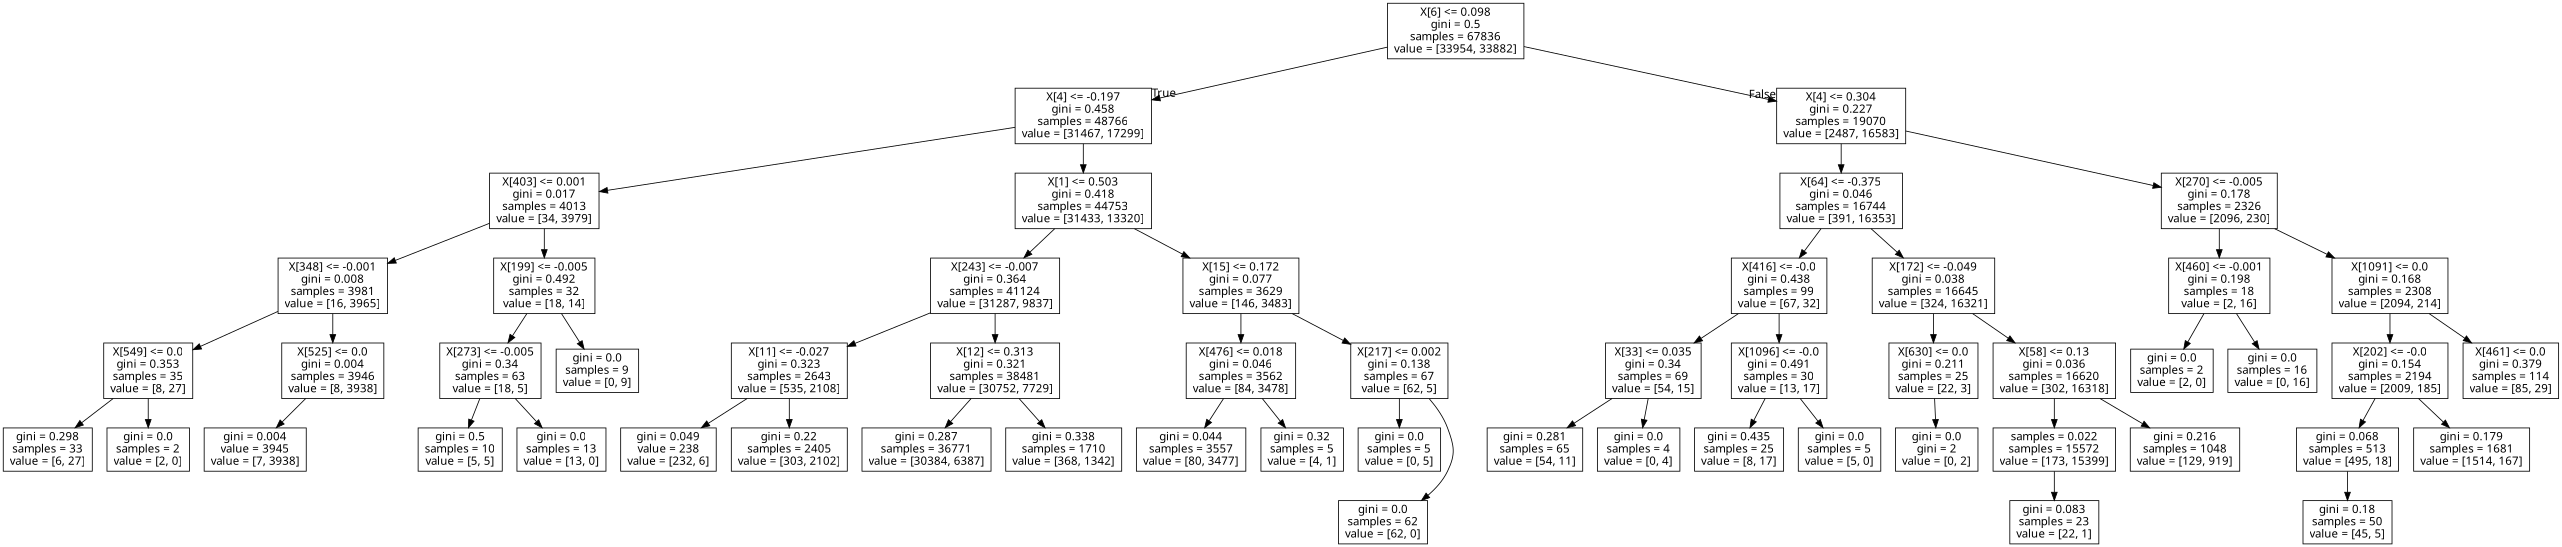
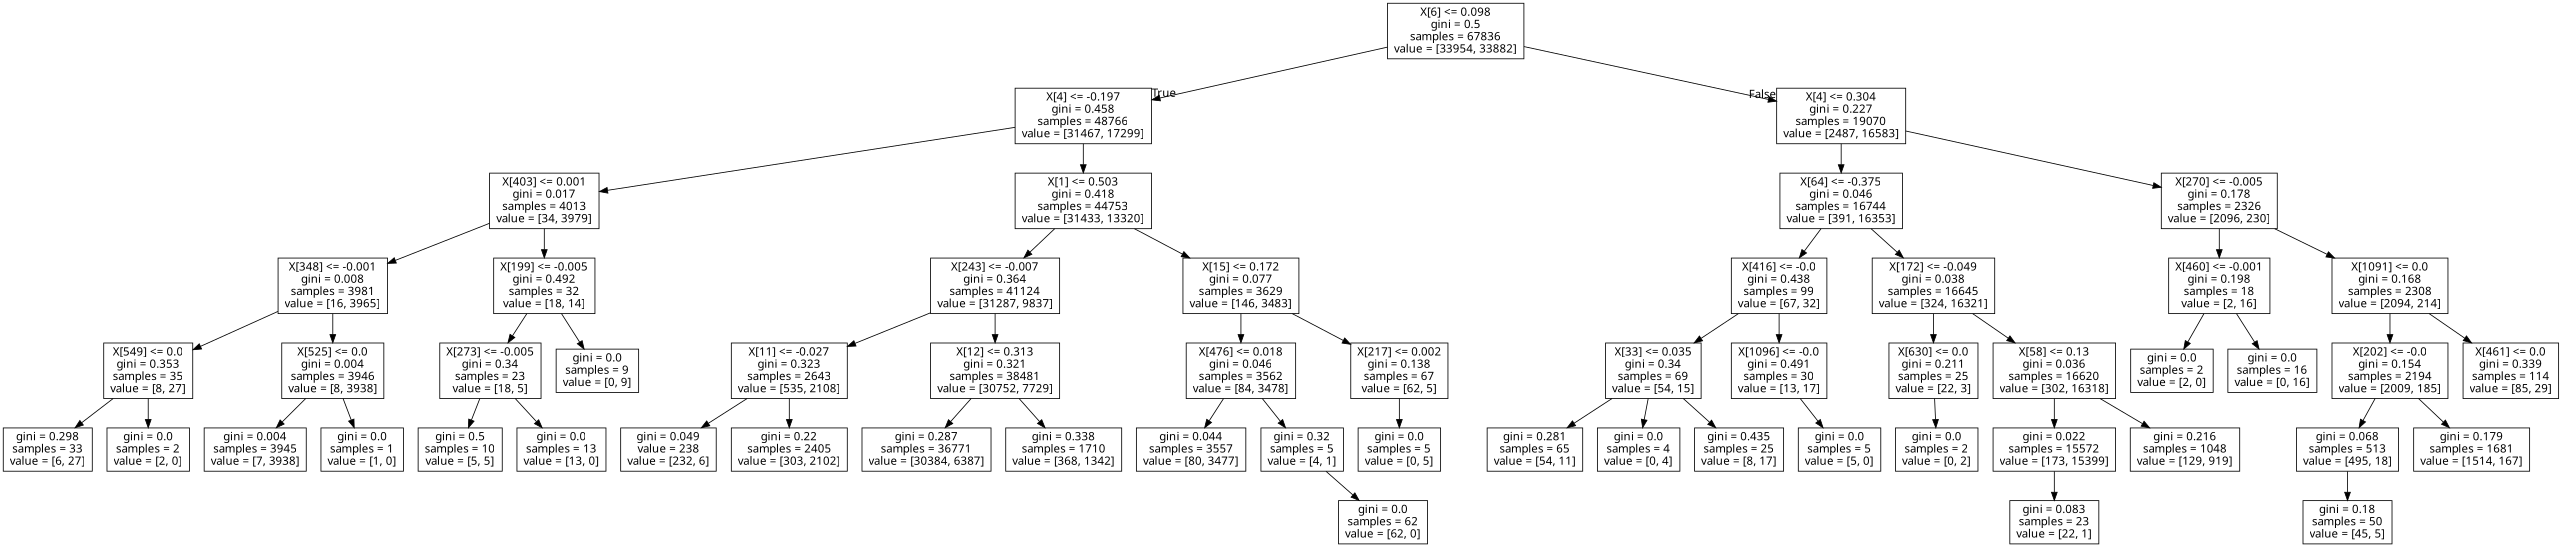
node "X[273] <= -0.005 gini = 0.34 samples = 63 value = [18, 5]": label "X[273] <= -0.005 gini = 0.34 samples = 63 value = [18, 5]" -> "X[273] <= -0.005 gini = 0.34 samples = 23 value = [18, 5]"
node "X[461] <= 0.0 gini = 0.379 samples = 114 value = [85, 29]": label "X[461] <= 0.0 gini = 0.379 samples = 114 value = [85, 29]" -> "X[461] <= 0.0 gini = 0.339 samples = 114 value = [85, 29]"
edge "X[1096] <= -0.0 gini = 0.491 samples = 30 value = [13, 17]" -> "gini = 0.435 samples = 25 value = [8, 17]": now "X[33] <= 0.035 gini = 0.34 samples = 69 value = [54, 15]" -> "gini = 0.435 samples = 25 value = [8, 17]"
edge "X[217] <= 0.002 gini = 0.138 samples = 67 value = [62, 5]" -> "gini = 0.0 samples = 62 value = [62, 0]": now "gini = 0.32 samples = 5 value = [4, 1]" -> "gini = 0.0 samples = 62 value = [62, 0]"
node "gini = 0.004 value = 3945 value = [7, 3938]": label "gini = 0.004 value = 3945 value = [7, 3938]" -> "gini = 0.004 samples = 3945 value = [7, 3938]"
node "gini = 0.0 samples = 1 value = [1, 0]": added
node "gini = 0.0 gini = 2 value = [0, 2]": label "gini = 0.0 gini = 2 value = [0, 2]" -> "gini = 0.0 samples = 2 value = [0, 2]"
node "samples = 0.022 samples = 15572 value = [173, 15399]": label "samples = 0.022 samples = 15572 value = [173, 15399]" -> "gini = 0.022 samples = 15572 value = [173, 15399]"
